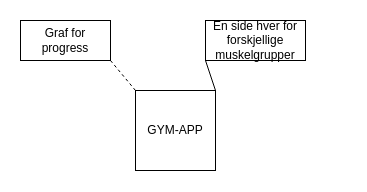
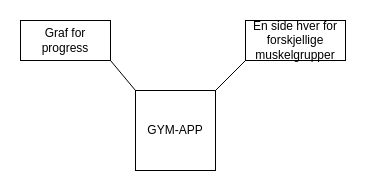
node "En side hver for forskjellige muskelgrupper": moved (256, 41) -> (296, 41)
edge "Graf for progress" -- "GYM-APP": style dashed -> solid
